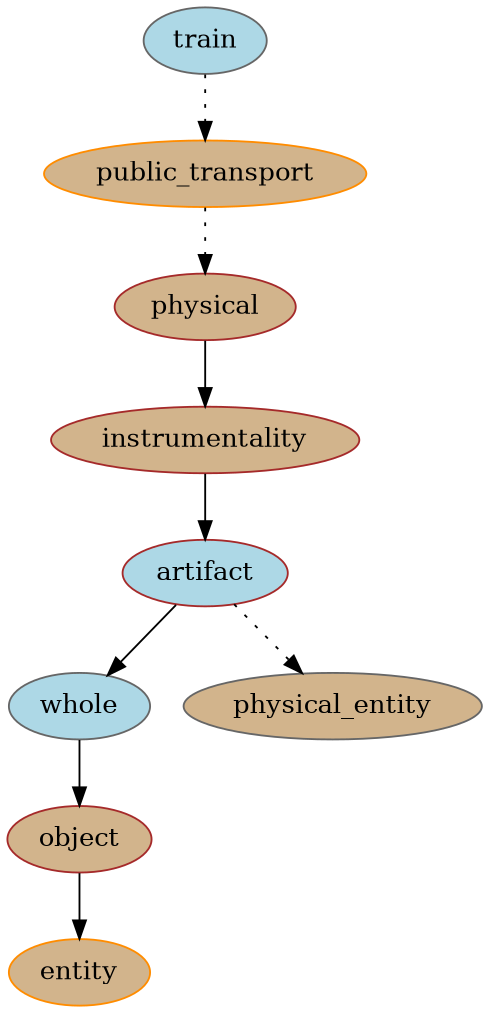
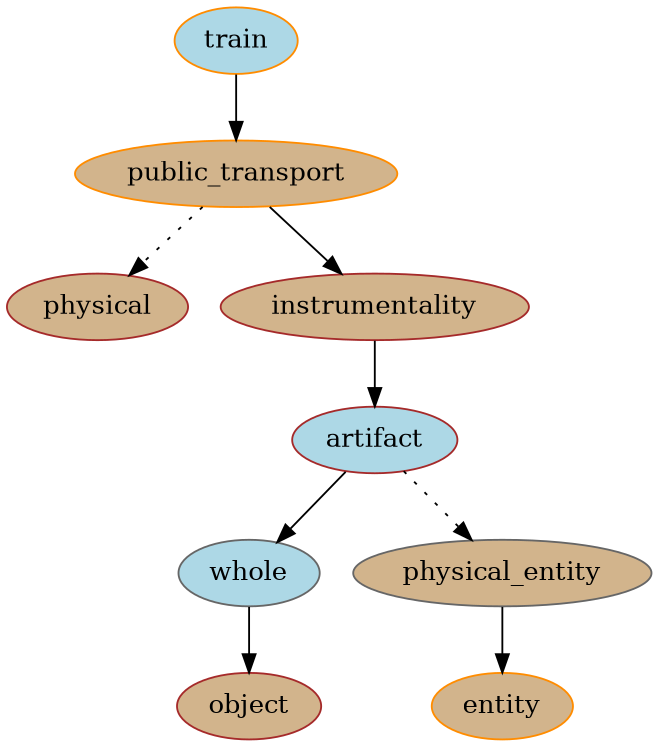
node "train": color gray40 -> darkorange
edge "train" -> "public_transport": style dotted -> solid
edge "physical" -> "instrumentality": now "public_transport" -> "instrumentality"
edge "object" -> "entity": now "physical_entity" -> "entity"
